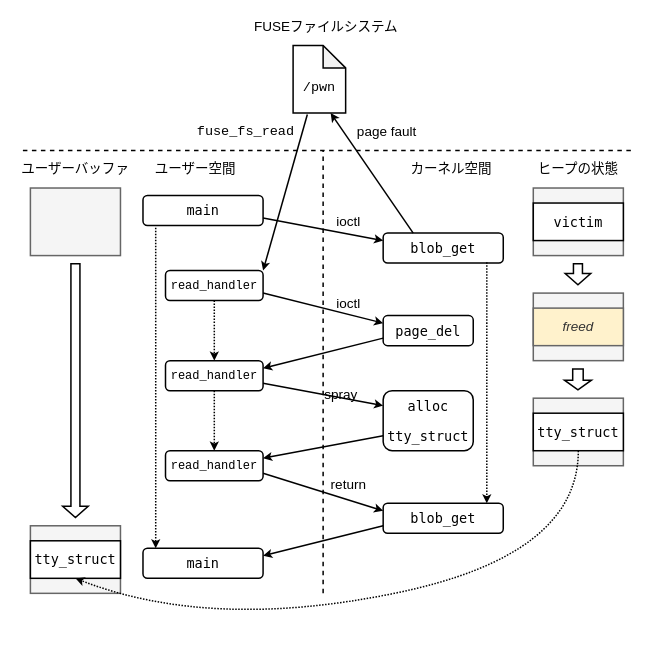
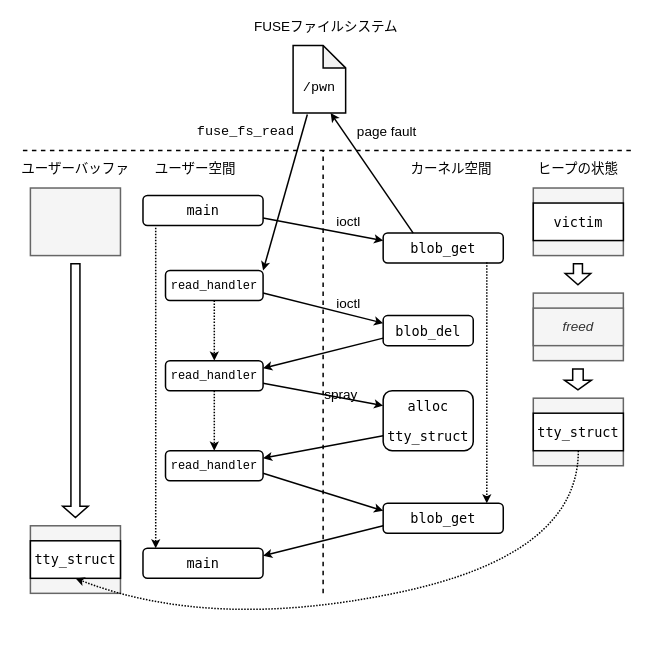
node "freed": fillcolor #fff2cc -> #f5f5f5
node "page_del": label "page_del" -> "blob_del"
node "return": removed
